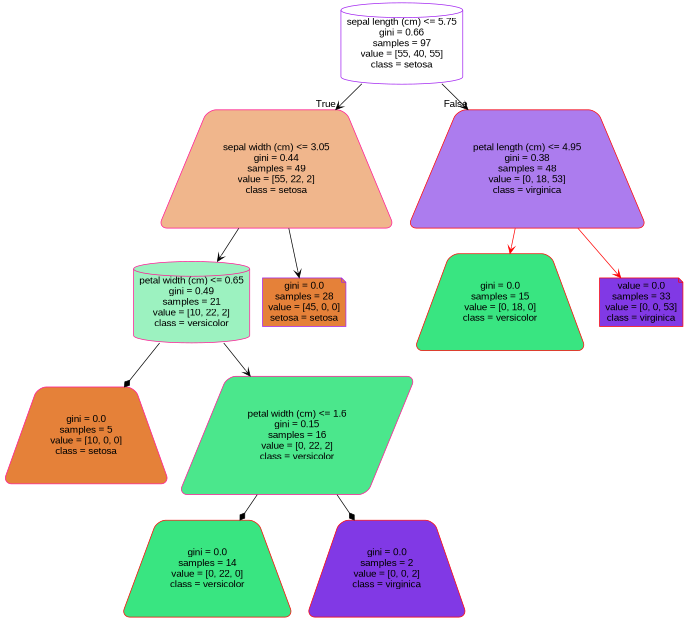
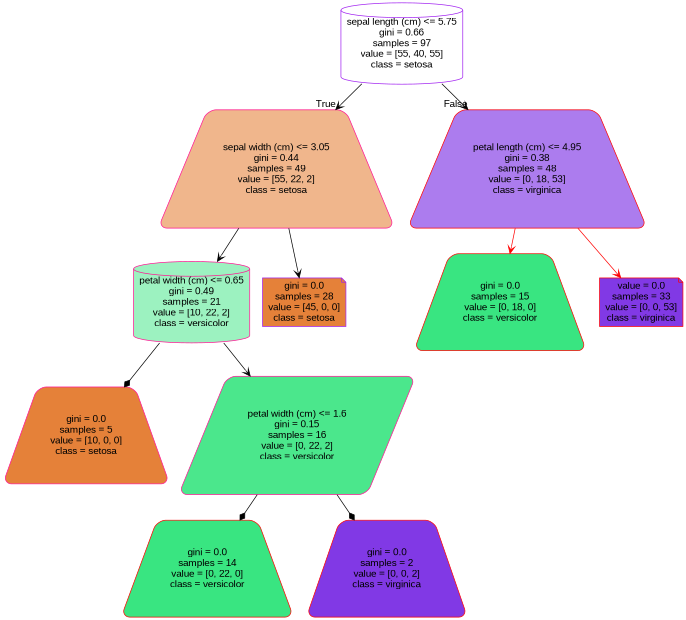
node "gini = 0.0 samples = 28 value = [45, 0, 0] setosa = setosa": label "gini = 0.0 samples = 28 value = [45, 0, 0] setosa = setosa" -> "gini = 0.0 samples = 28 value = [45, 0, 0] class = setosa"
